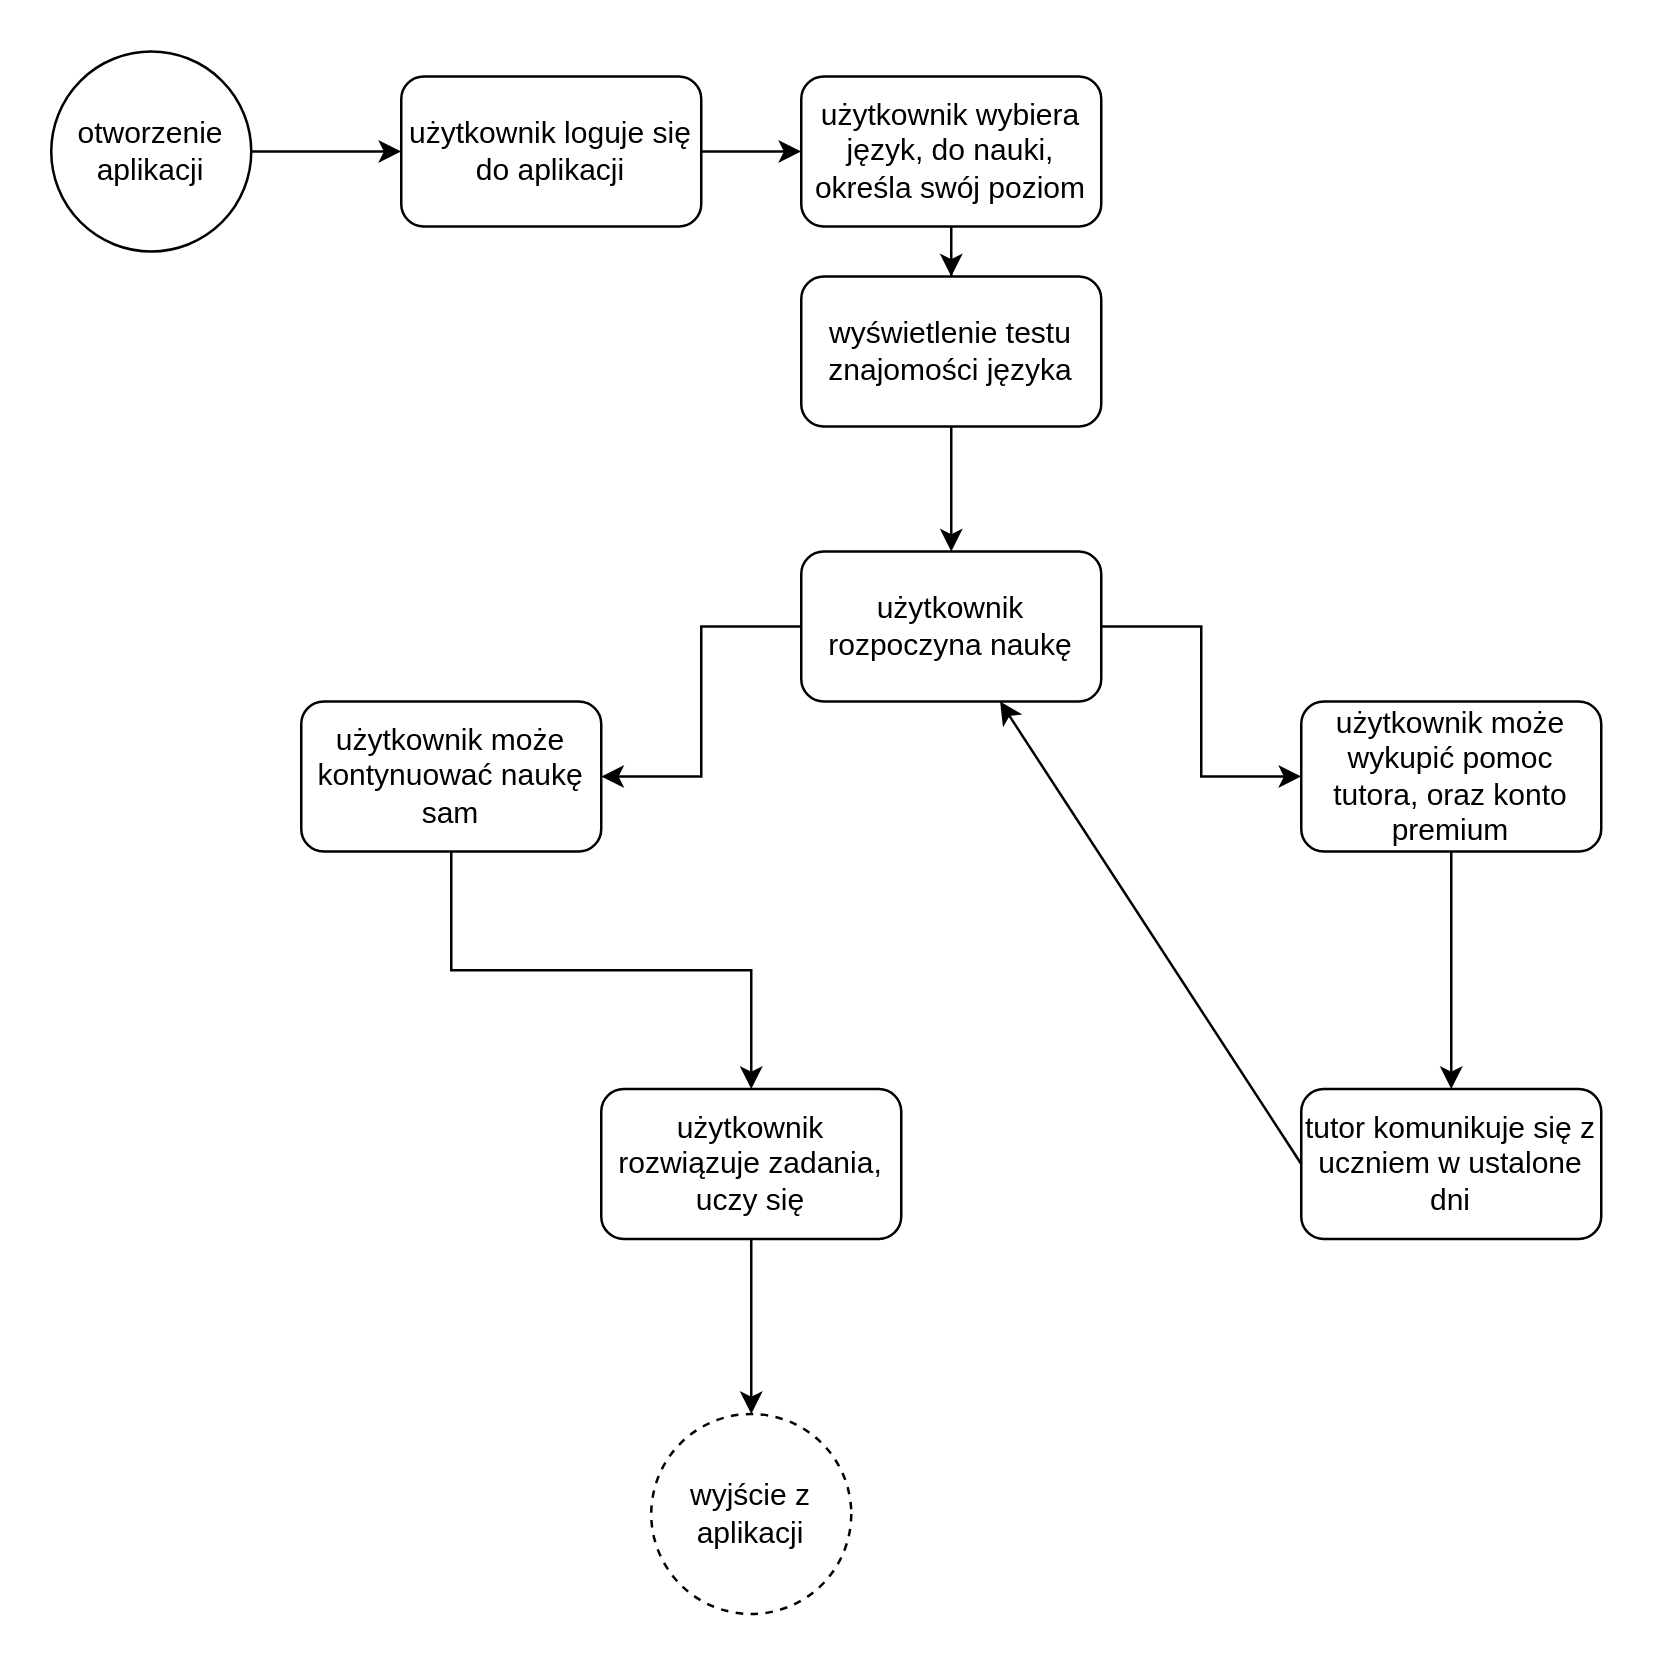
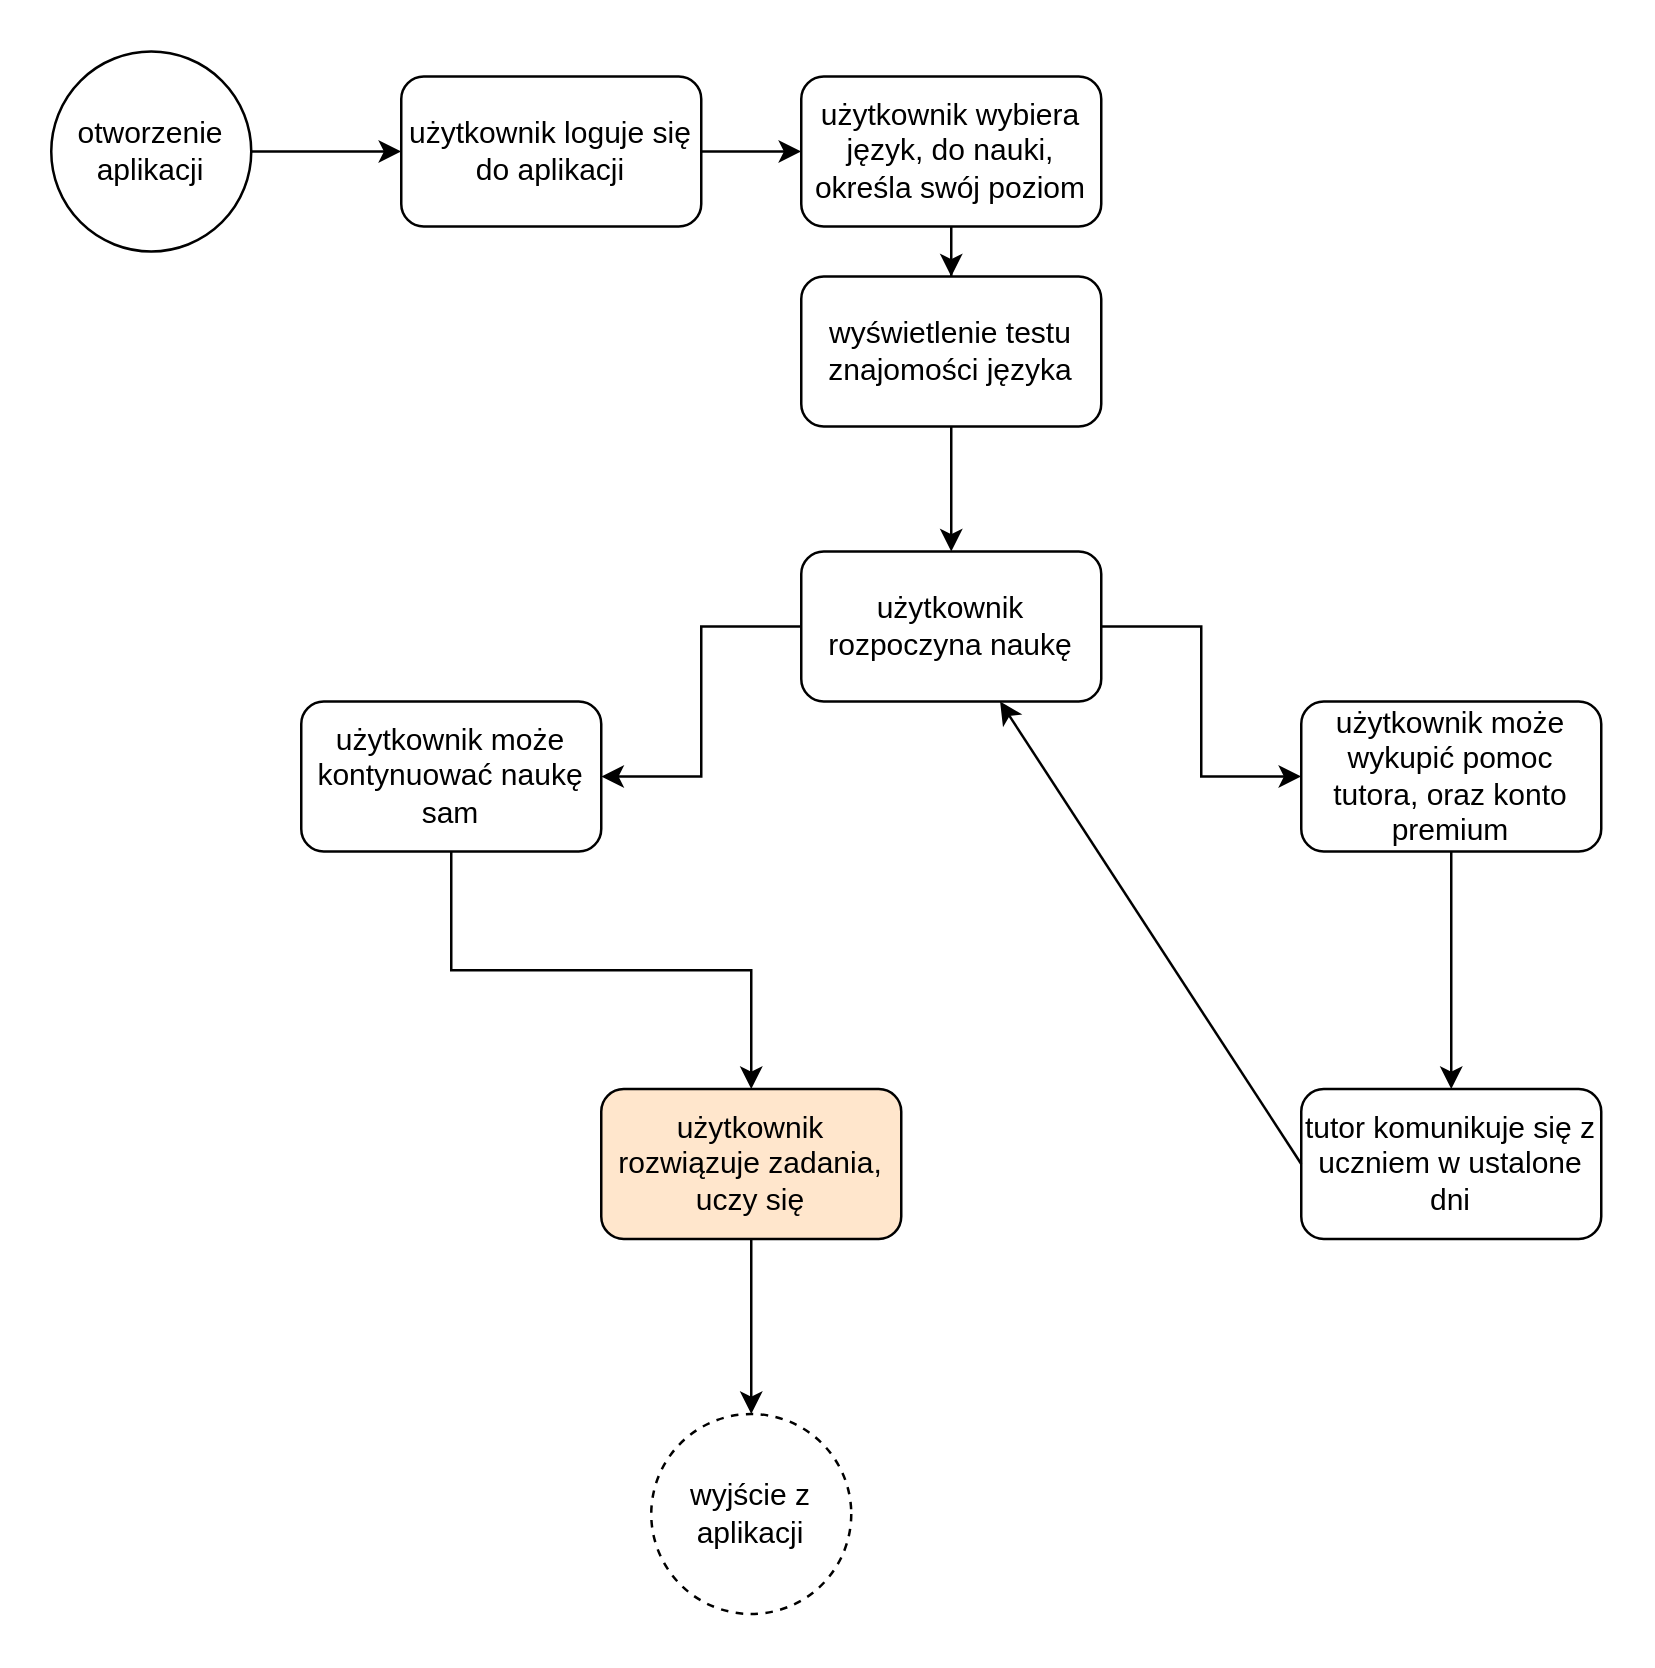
node "użytkownik rozwiązuje zadania, uczy się": fillcolor #ffffff -> #ffe6cc
